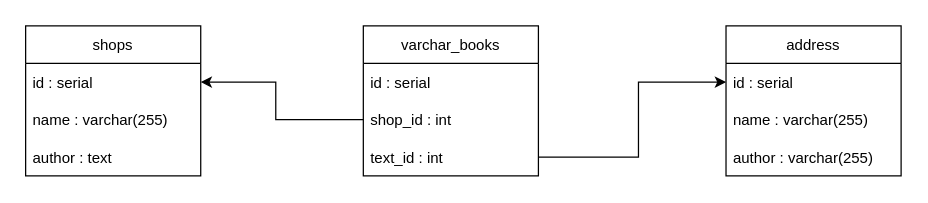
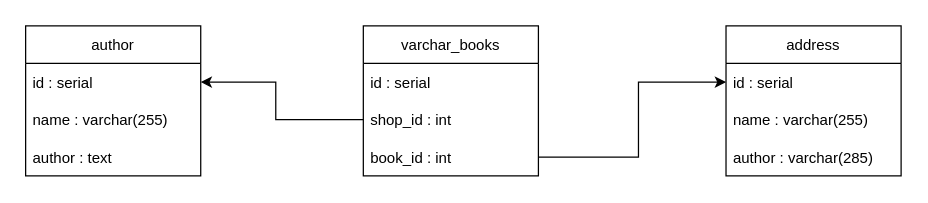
node "shops": label "shops" -> "author"
node "text_id : int": label "text_id : int" -> "book_id : int"
node "author : varchar(255)": label "author : varchar(255)" -> "author : varchar(285)"
